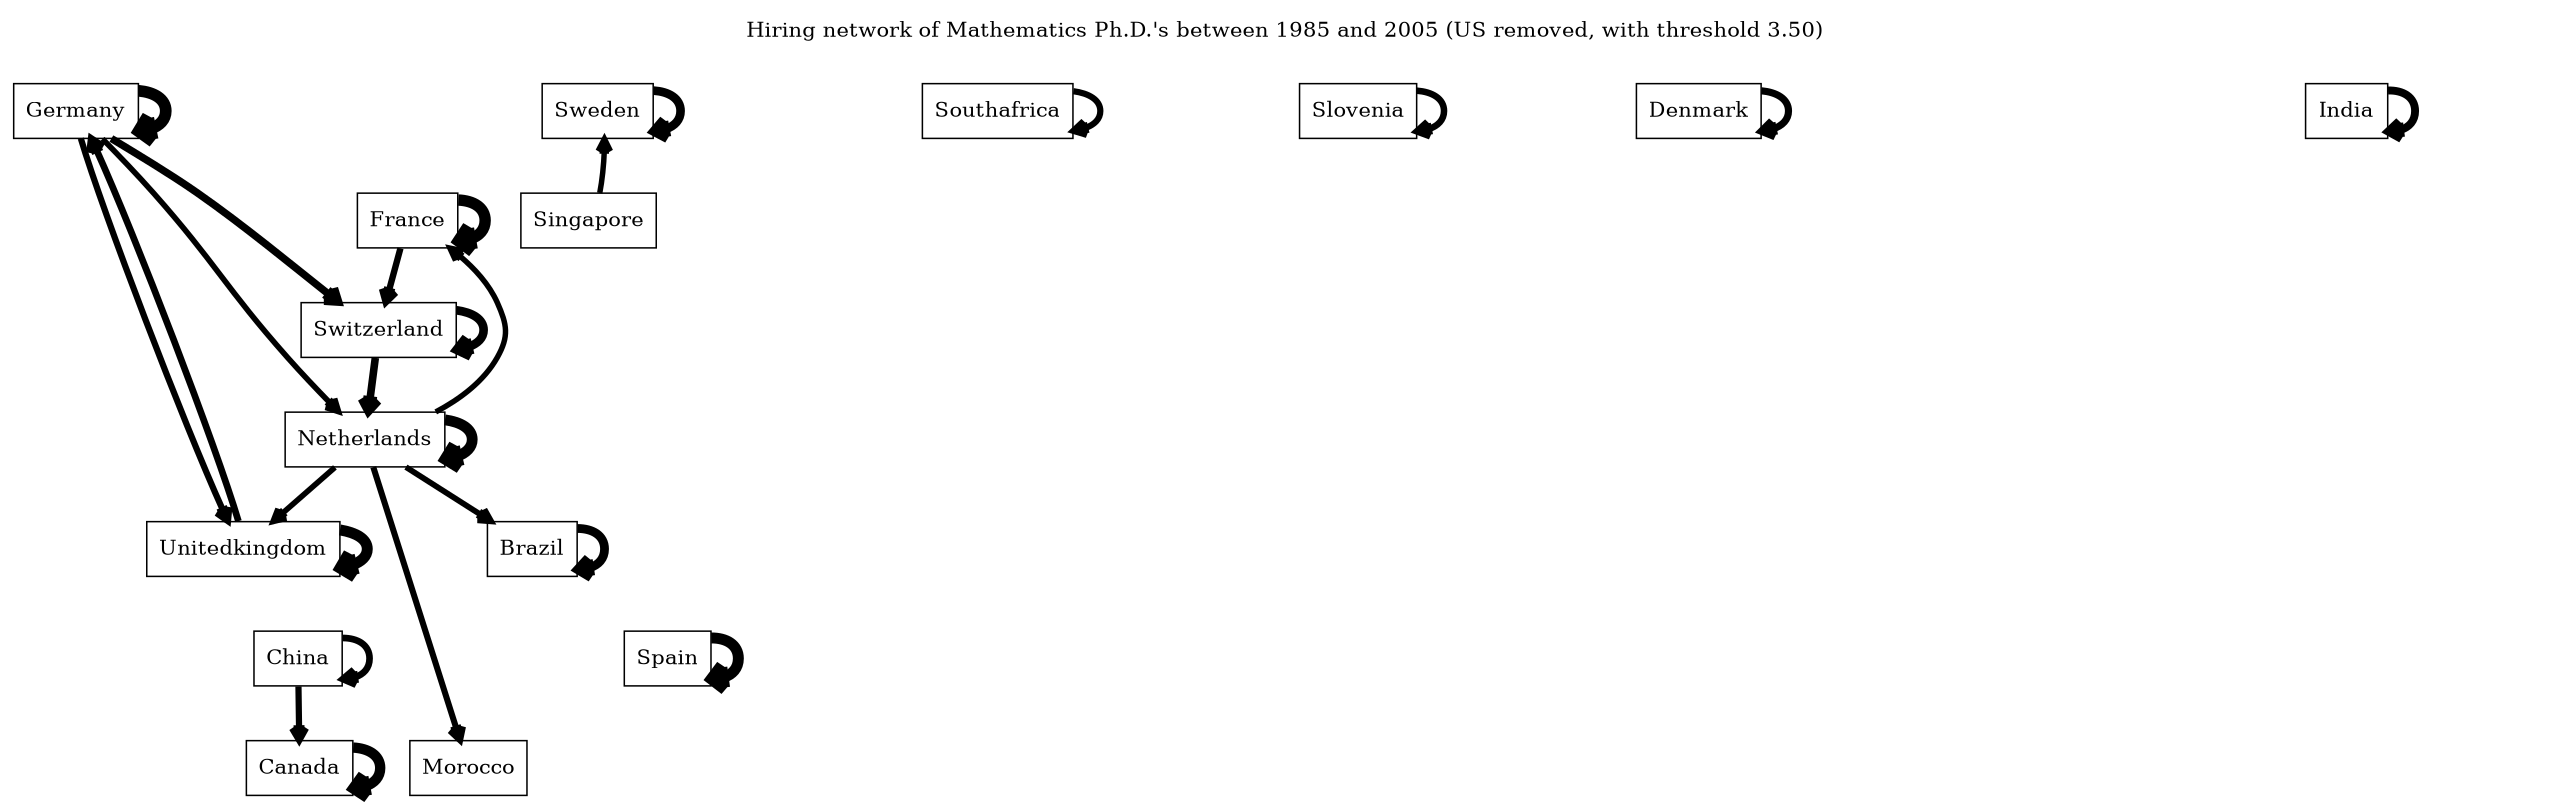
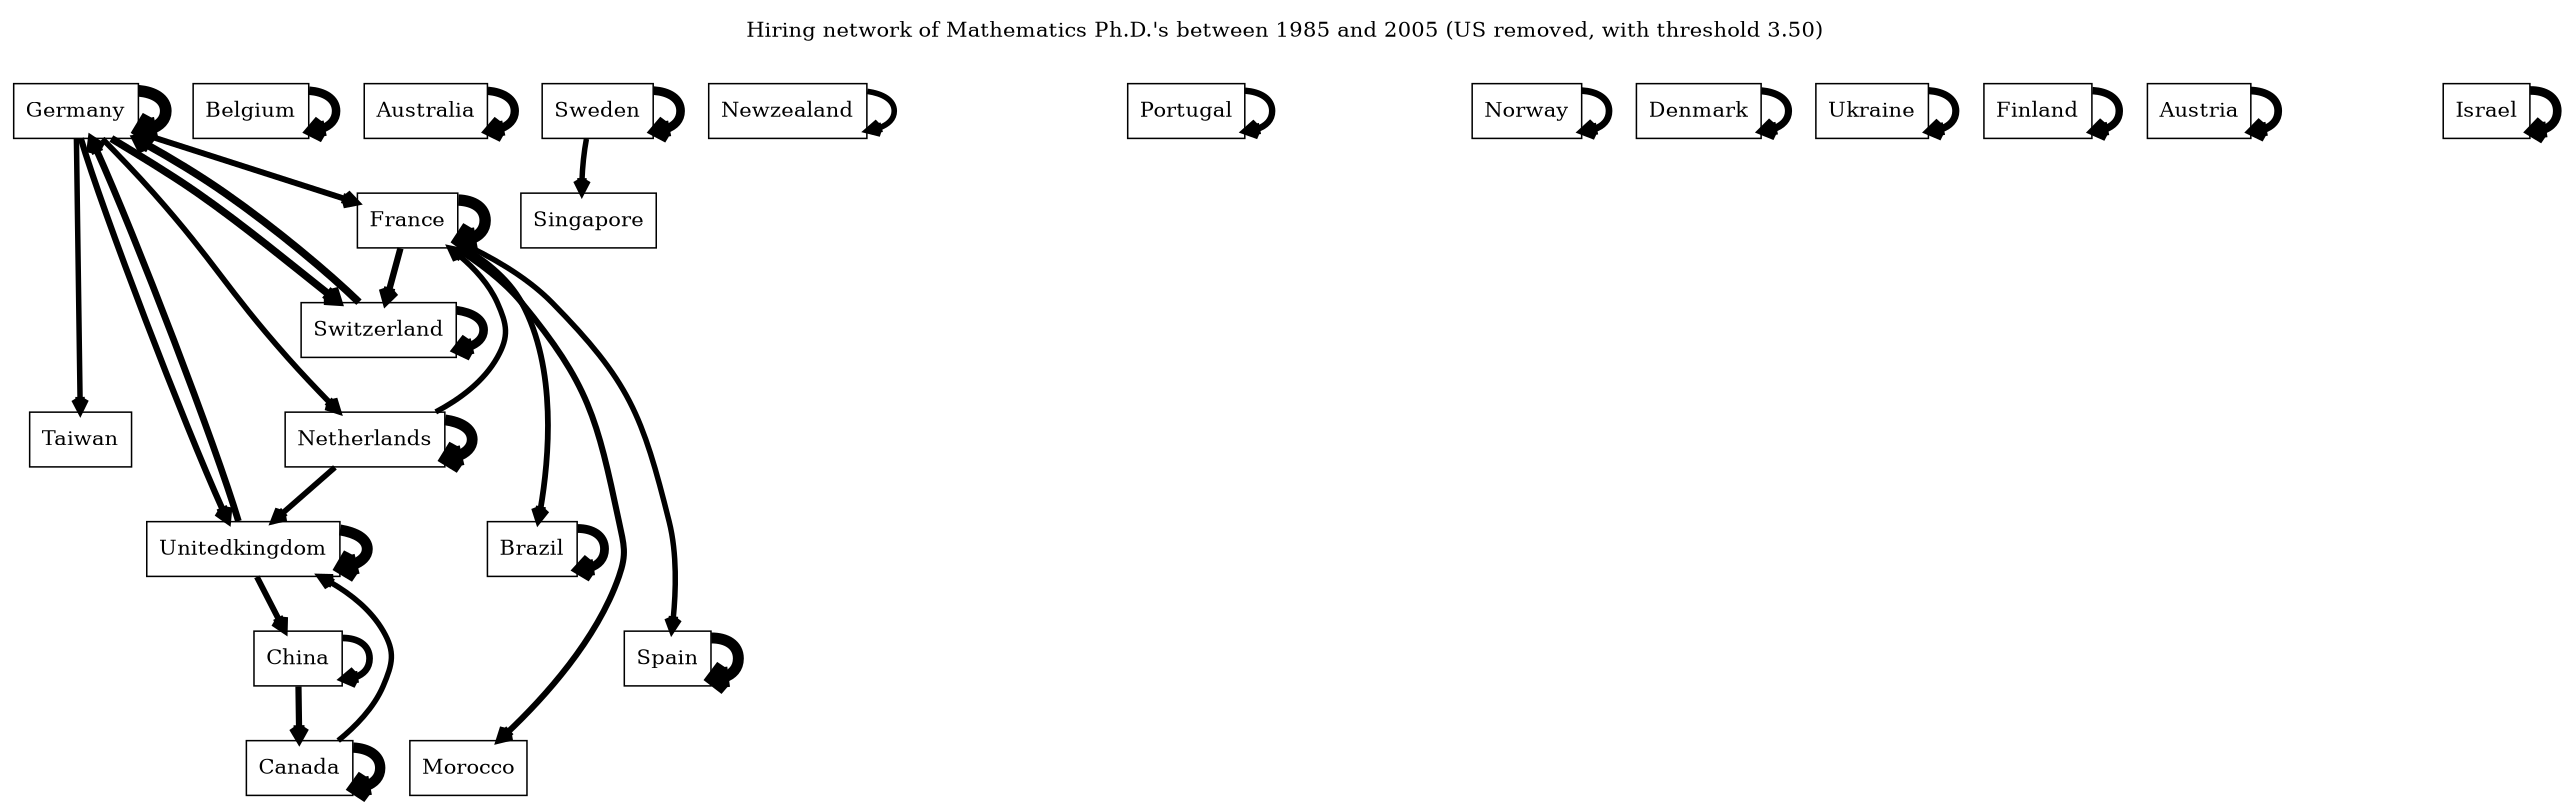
node "Belgium": added
node "Australia": added
node "Newzealand": added
node "Southafrica": removed
node "Portugal": added
node "Slovenia": removed
node "Norway": added
node "Ukraine": added
node "Finland": added
node "Austria": added
node "India": removed
node "Israel": added
edge "Germany" -> "France": added
edge "Singapore" -> "Sweden": reversed
edge "Switzerland" -> "Netherlands": now "Switzerland" -> "Germany"
edge "France" -> "Spain": added
node "Taiwan": added
edge "Netherlands" -> "Brazil": now "France" -> "Brazil"
edge "Unitedkingdom" -> "China": added
edge "Netherlands" -> "Morocco": now "France" -> "Morocco"
edge "Canada" -> "Unitedkingdom": added
